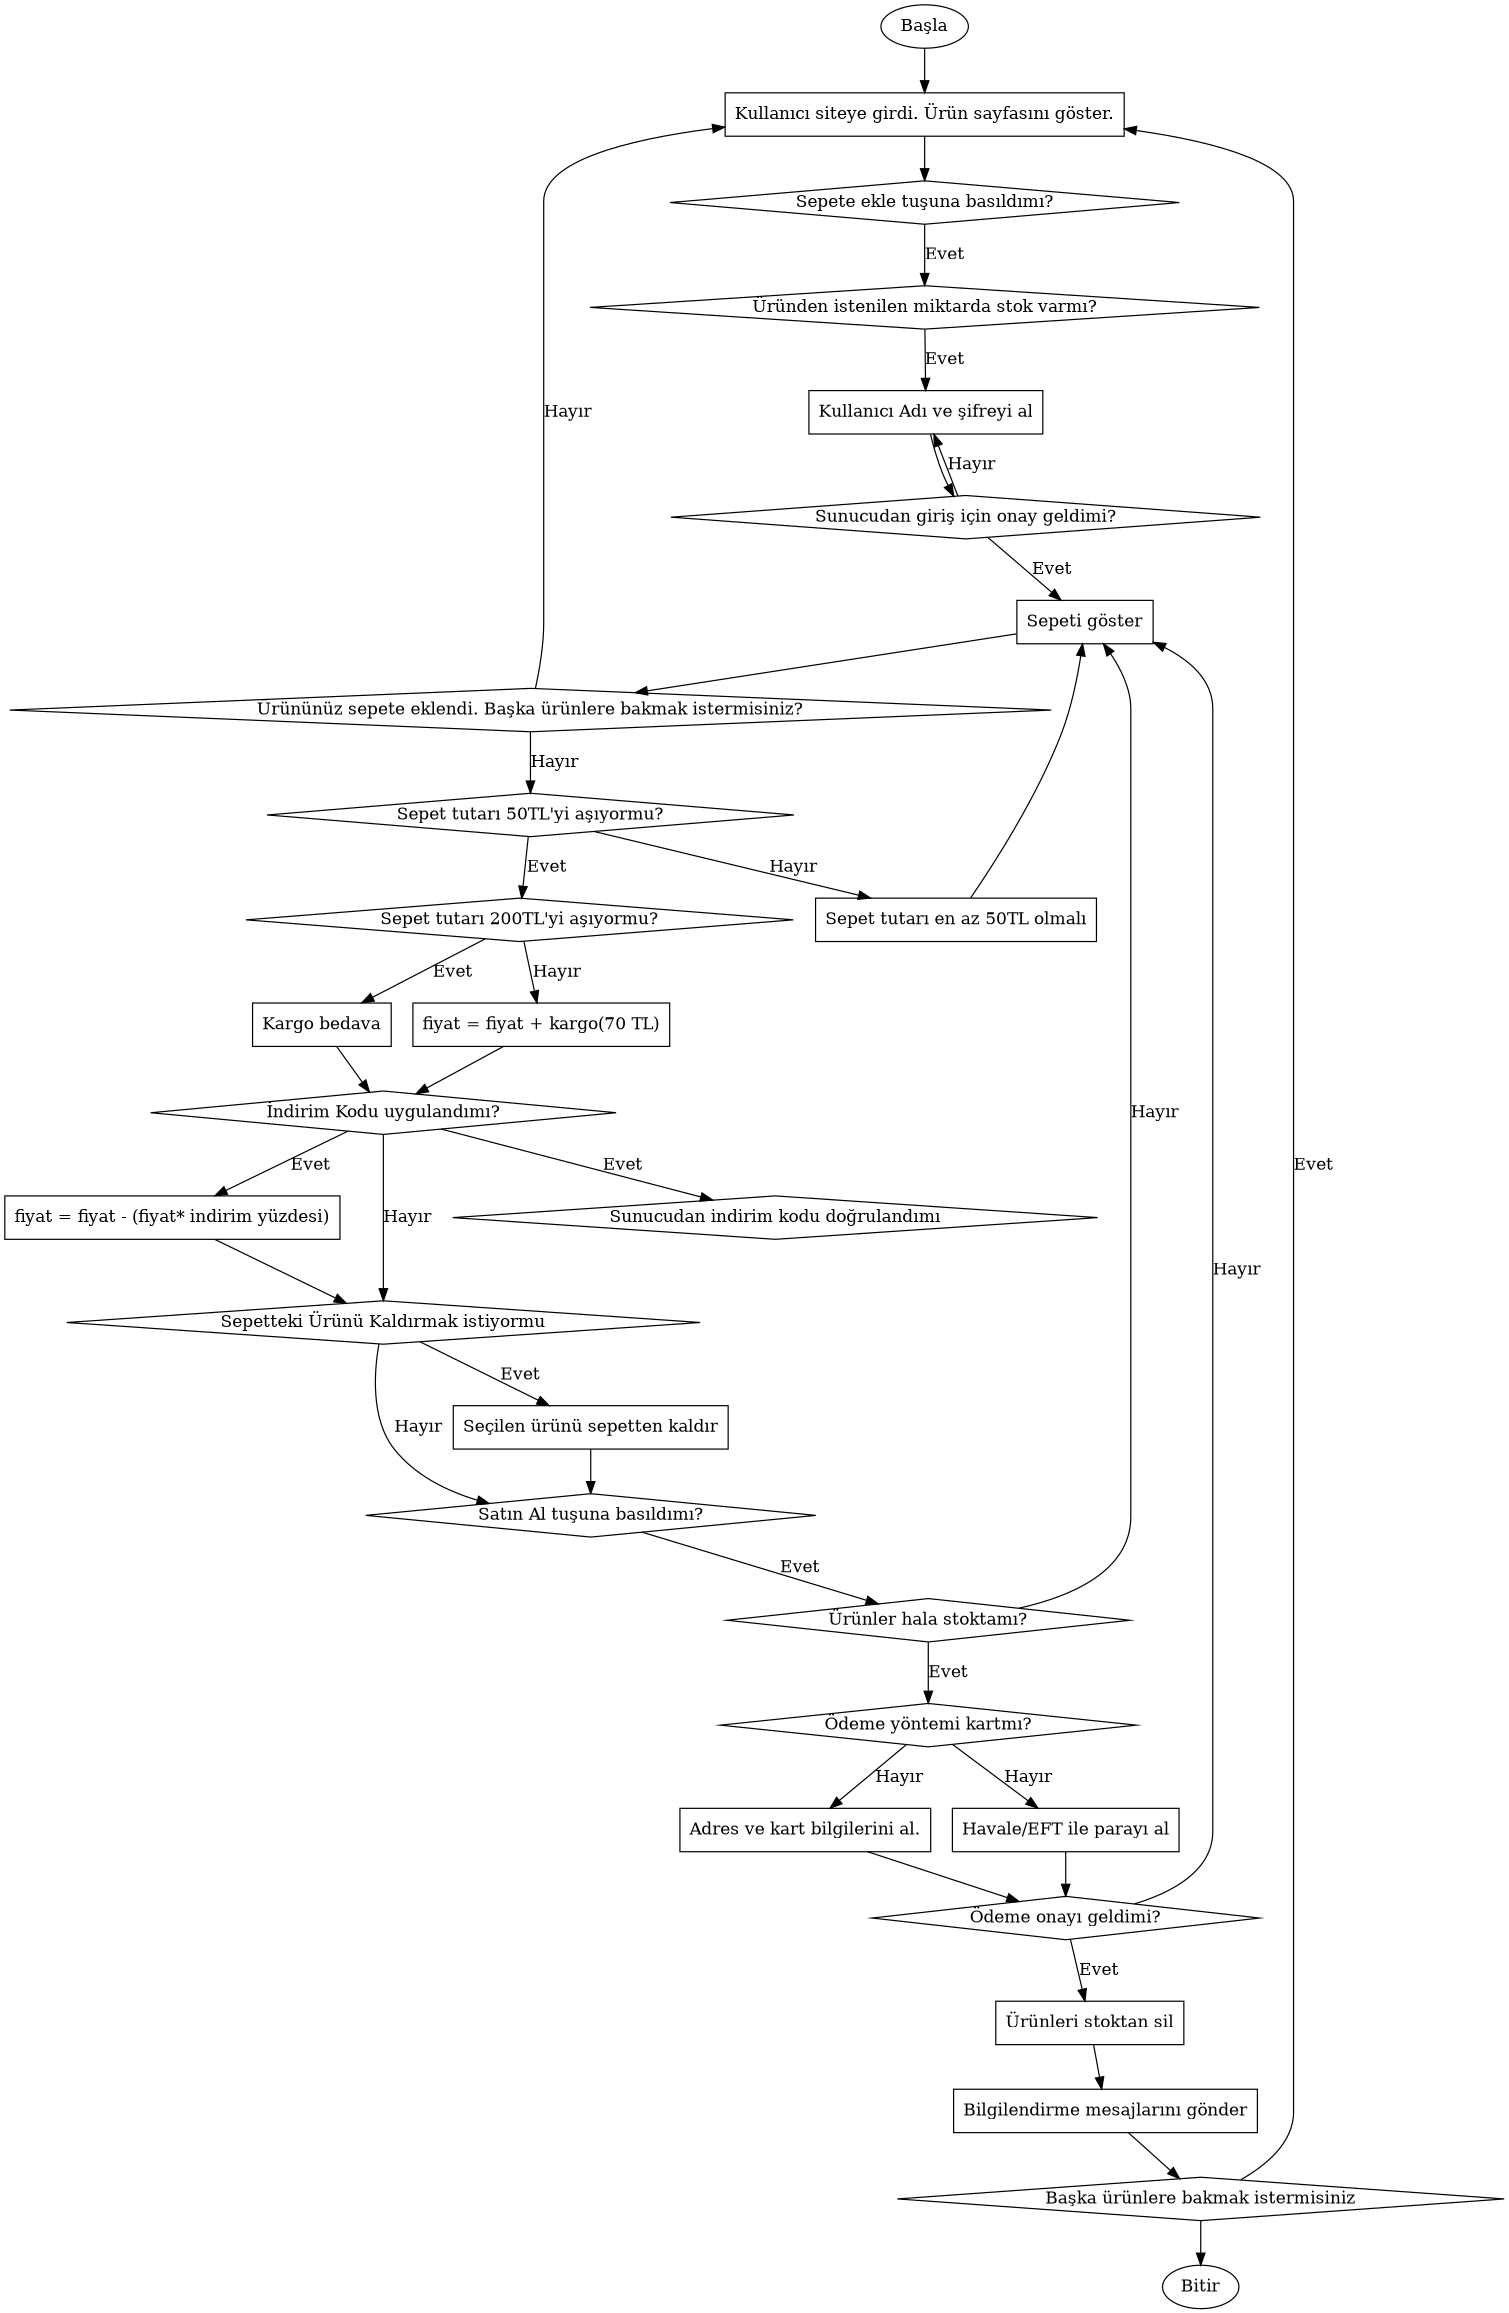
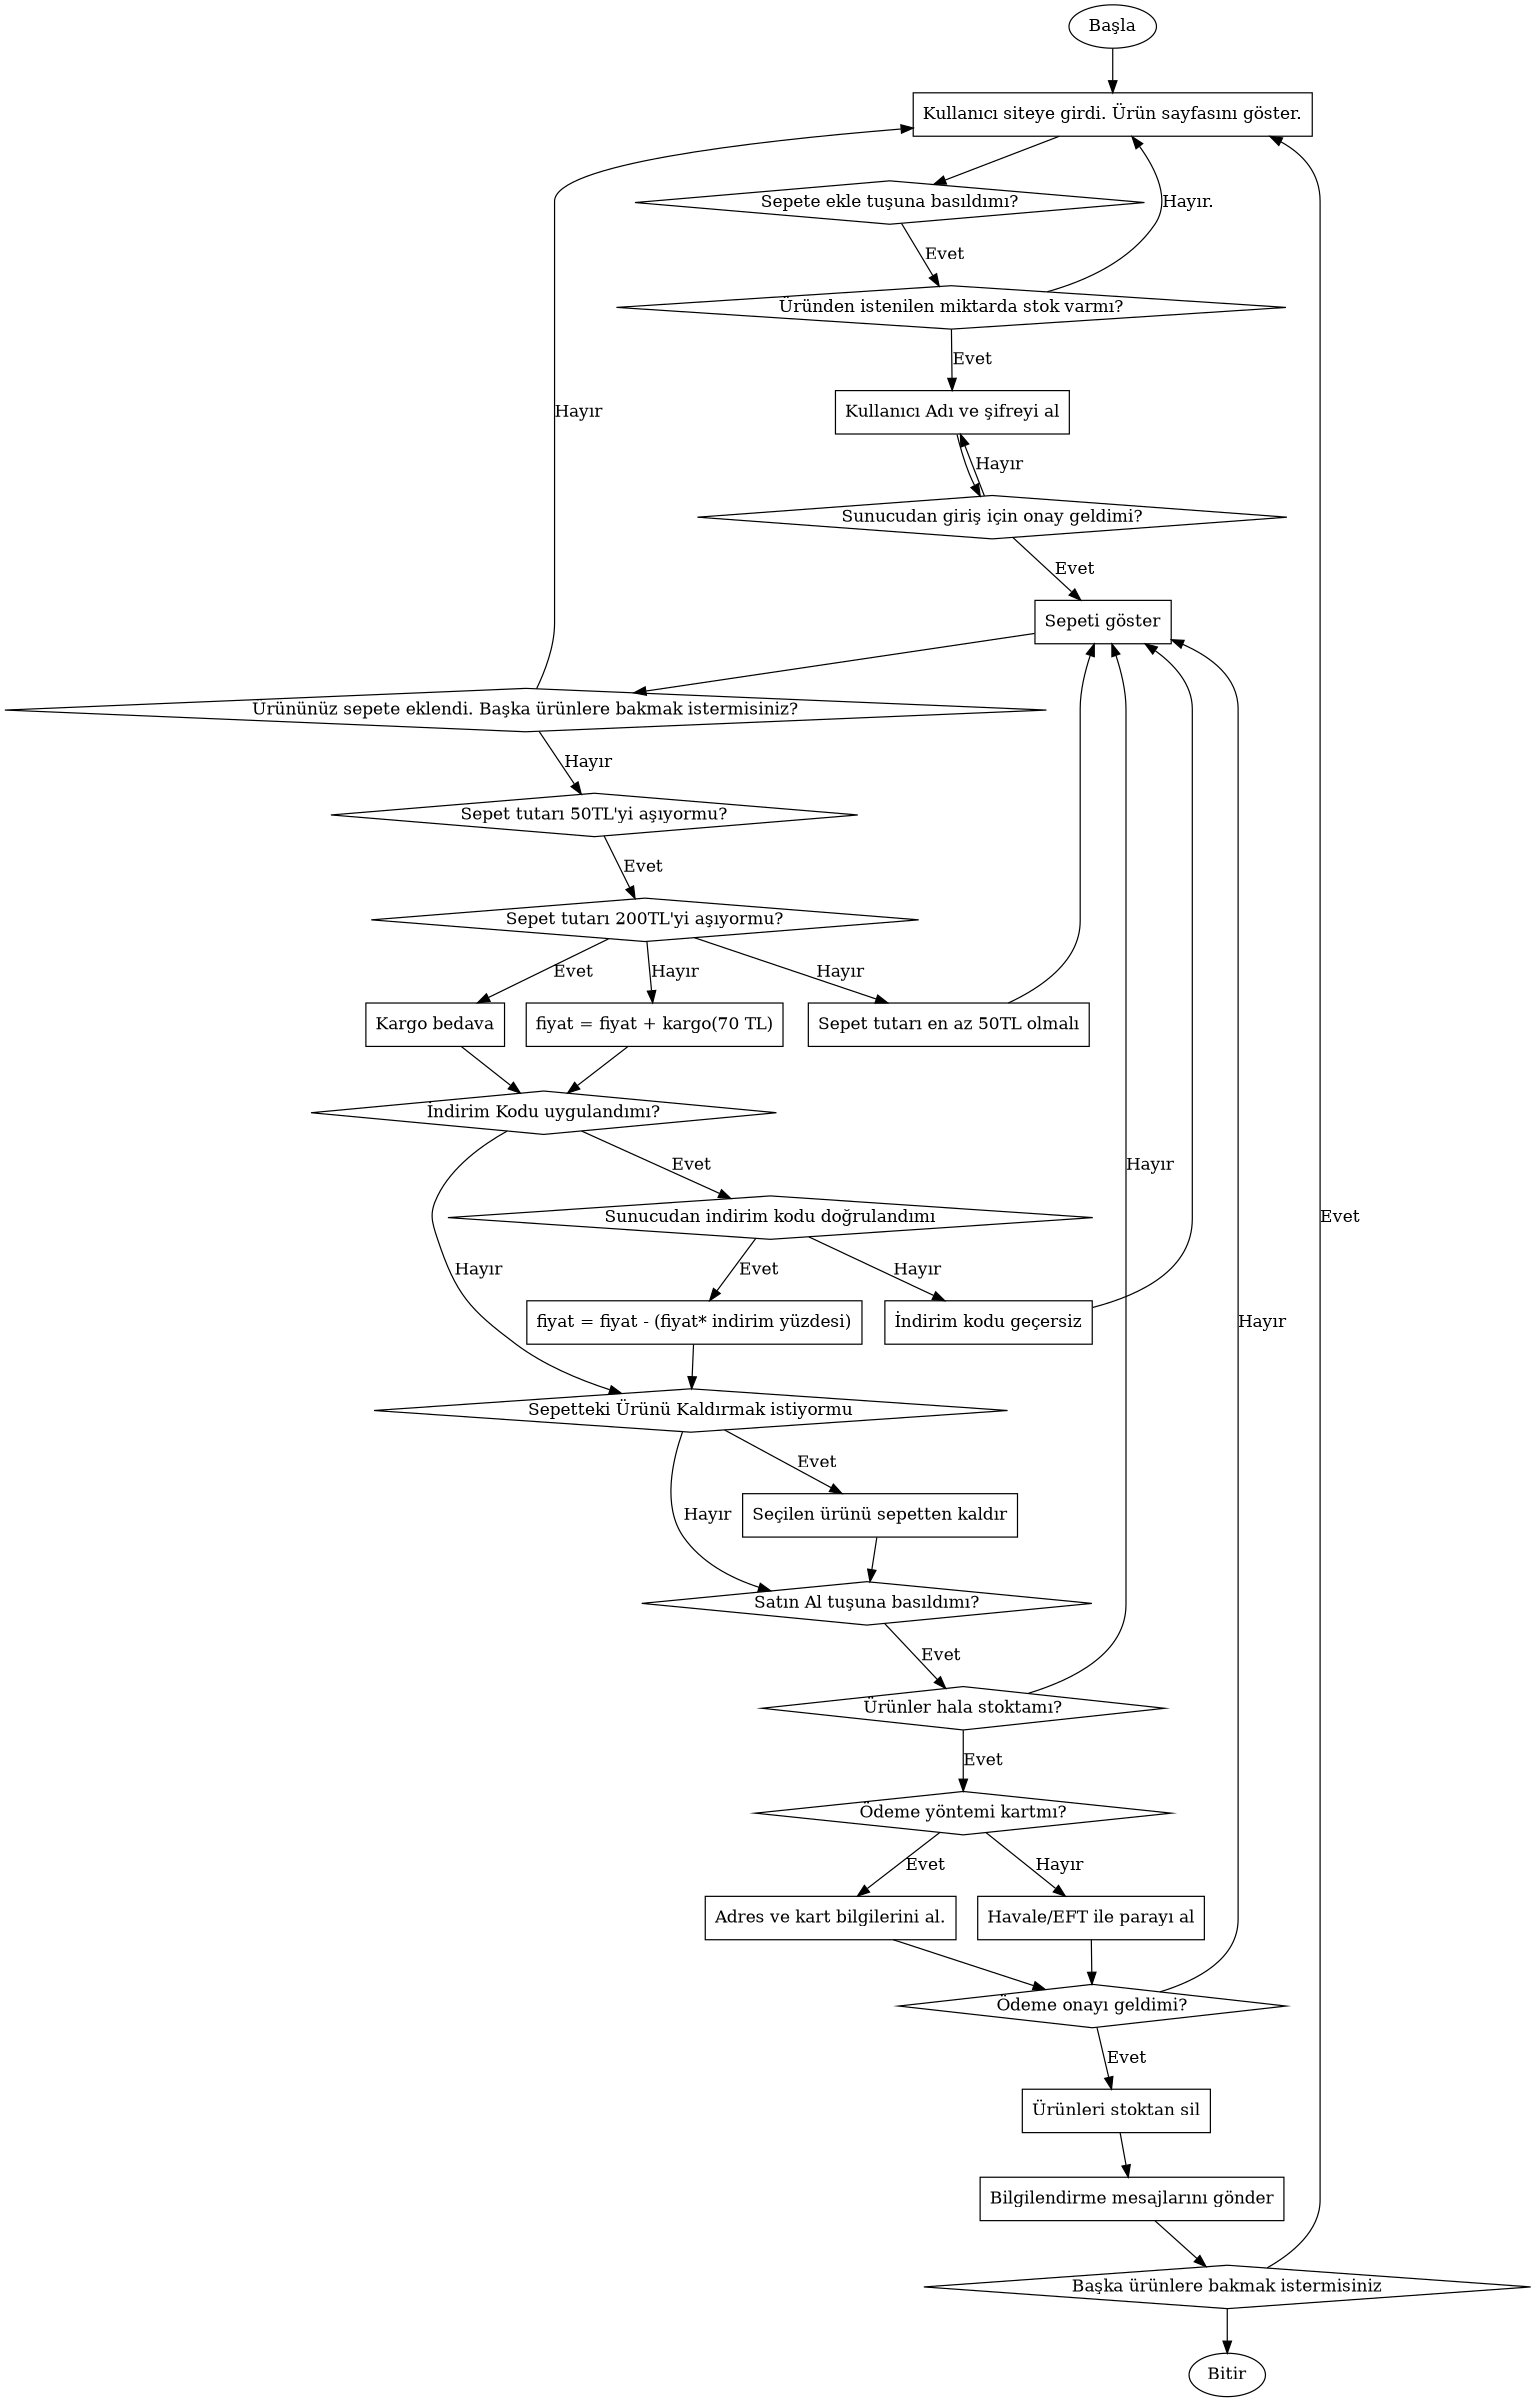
edge "Üründen istenilen miktarda stok varmı?" -> "Kullanıcı siteye girdi. Ürün sayfasını göster.": added, label "Hayır."
edge "Sepet tutarı 50TL'yi aşıyormu?" -> "Sepet tutarı en az 50TL olmalı": now "Sepet tutarı 200TL'yi aşıyormu?" -> "Sepet tutarı en az 50TL olmalı"
edge "İndirim Kodu uygulandımı?" -> "fiyat = fiyat - (fiyat* indirim yüzdesi)": now "Sunucudan indirim kodu doğrulandımı" -> "fiyat = fiyat - (fiyat* indirim yüzdesi)"
node "İndirim kodu geçersiz": added
edge "Ödeme yöntemi kartmı?" -> "Adres ve kart bilgilerini al.": label "Hayır" -> "Evet"
